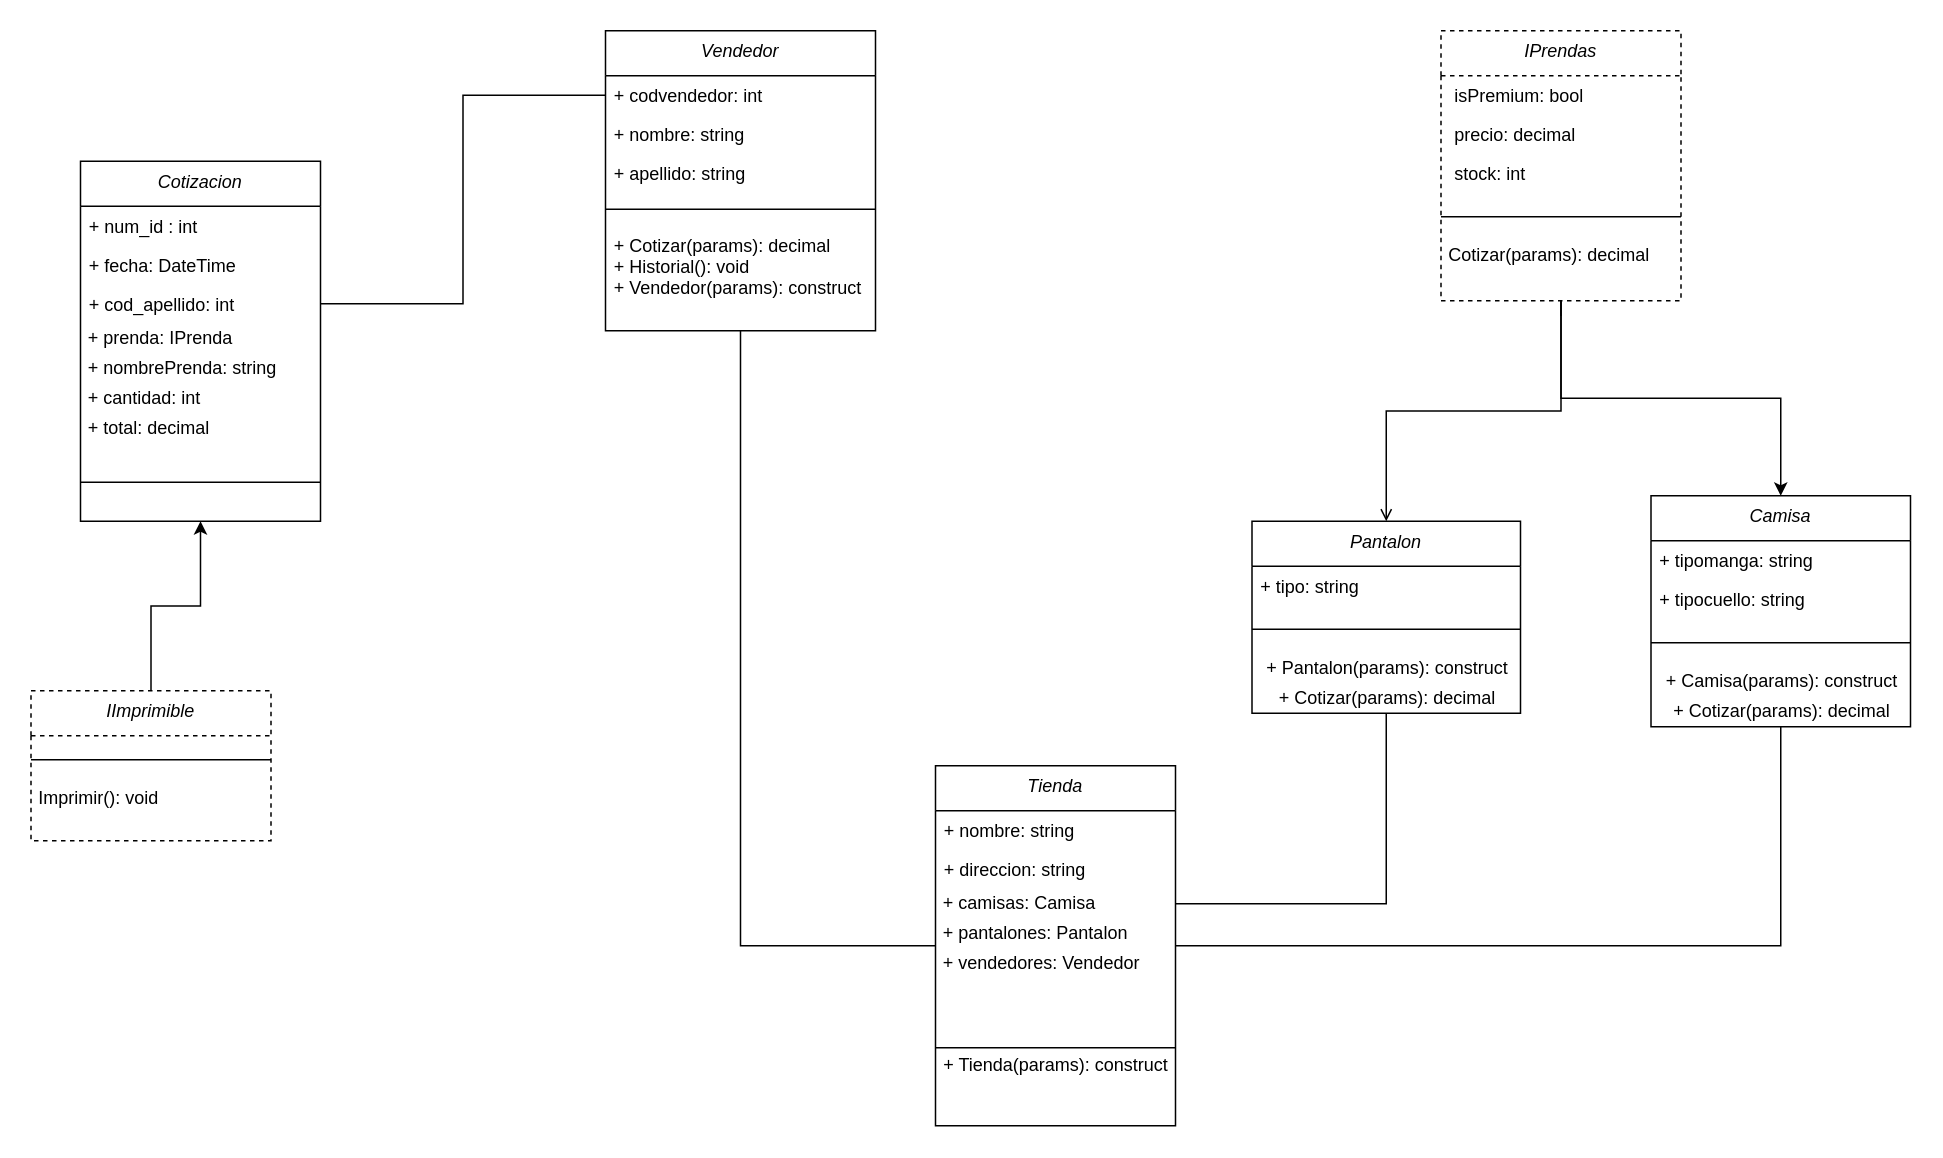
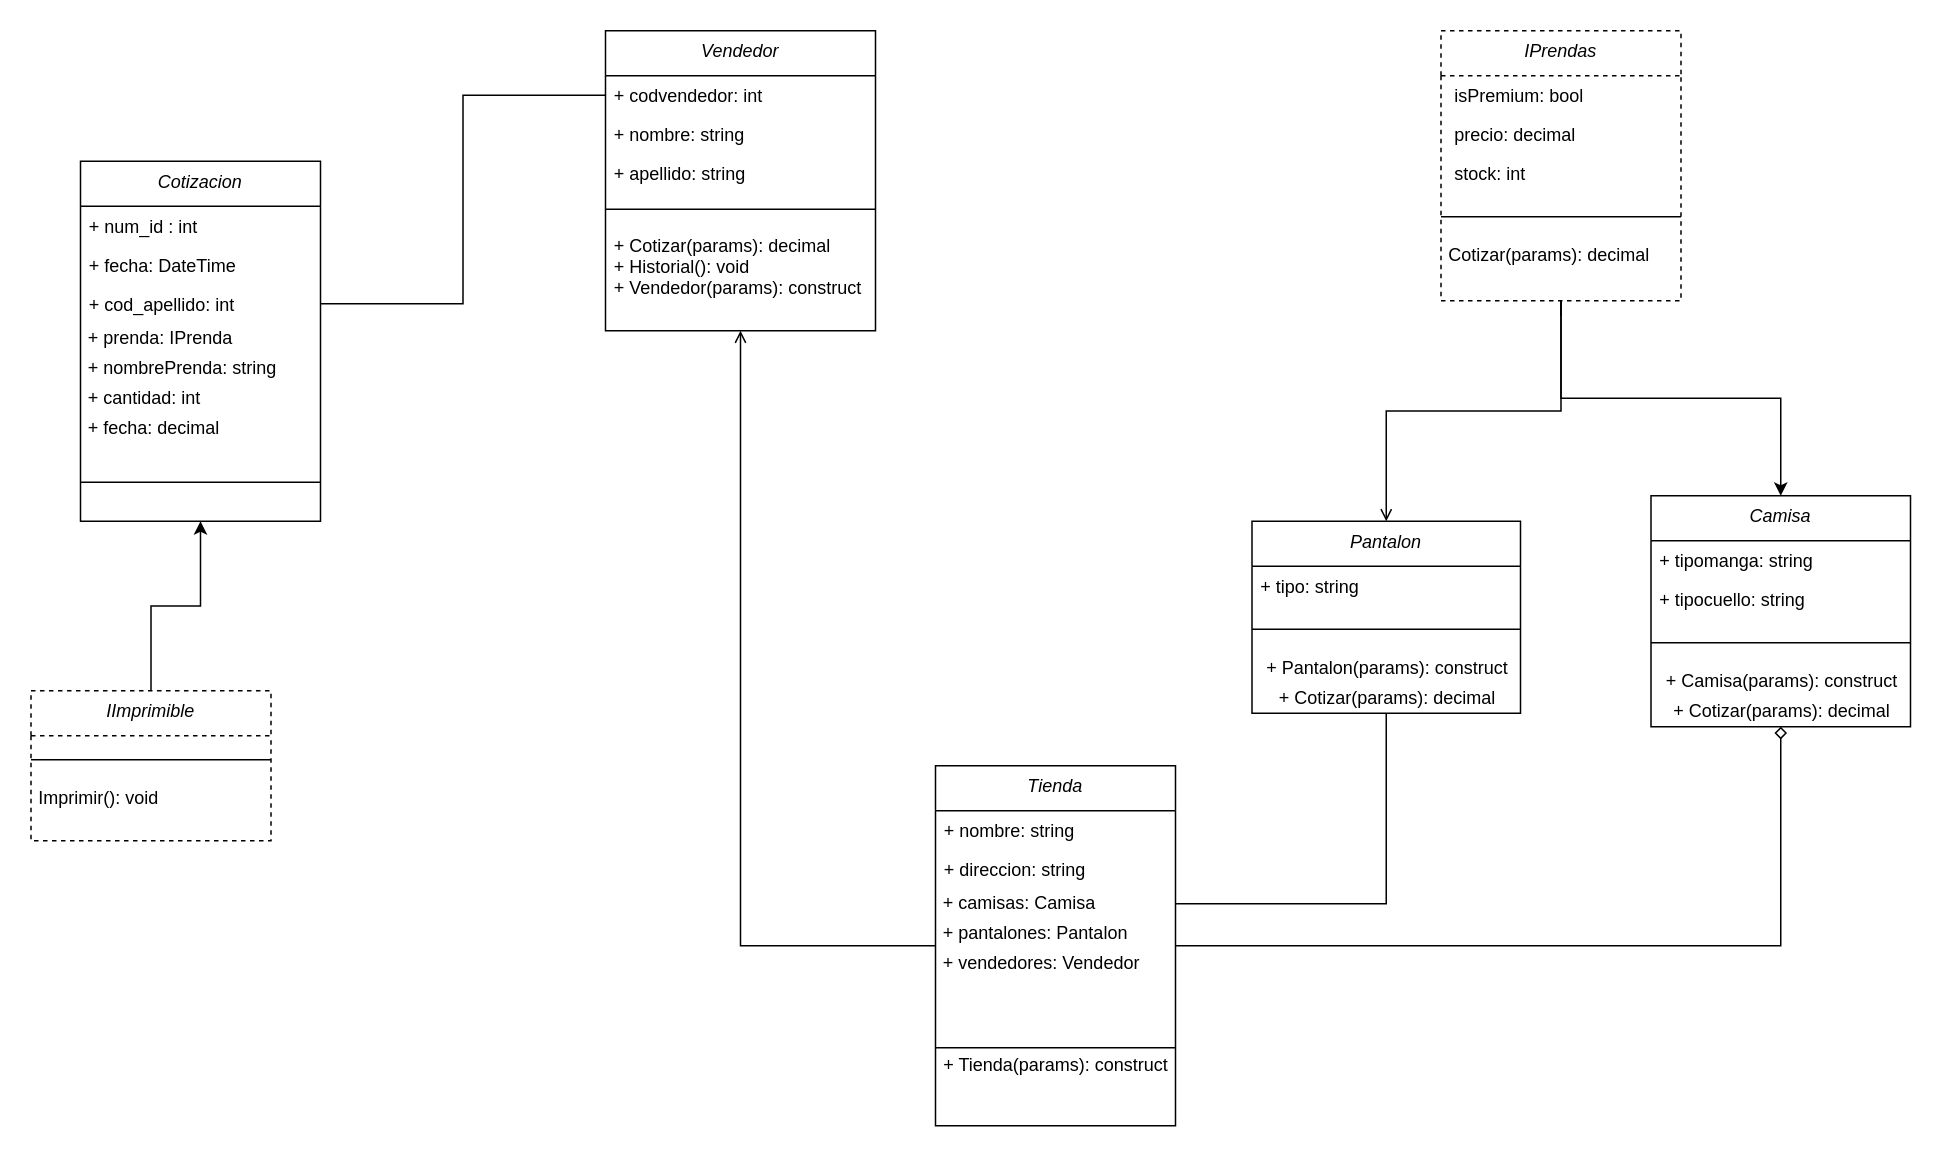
edge "Vendedor" -- "Tienda": arrowhead none -> open
node "+ total: decimal": label "+ total: decimal" -> "+ fecha: decimal"
edge "Camisa" -- "Tienda": arrowhead none -> diamond
